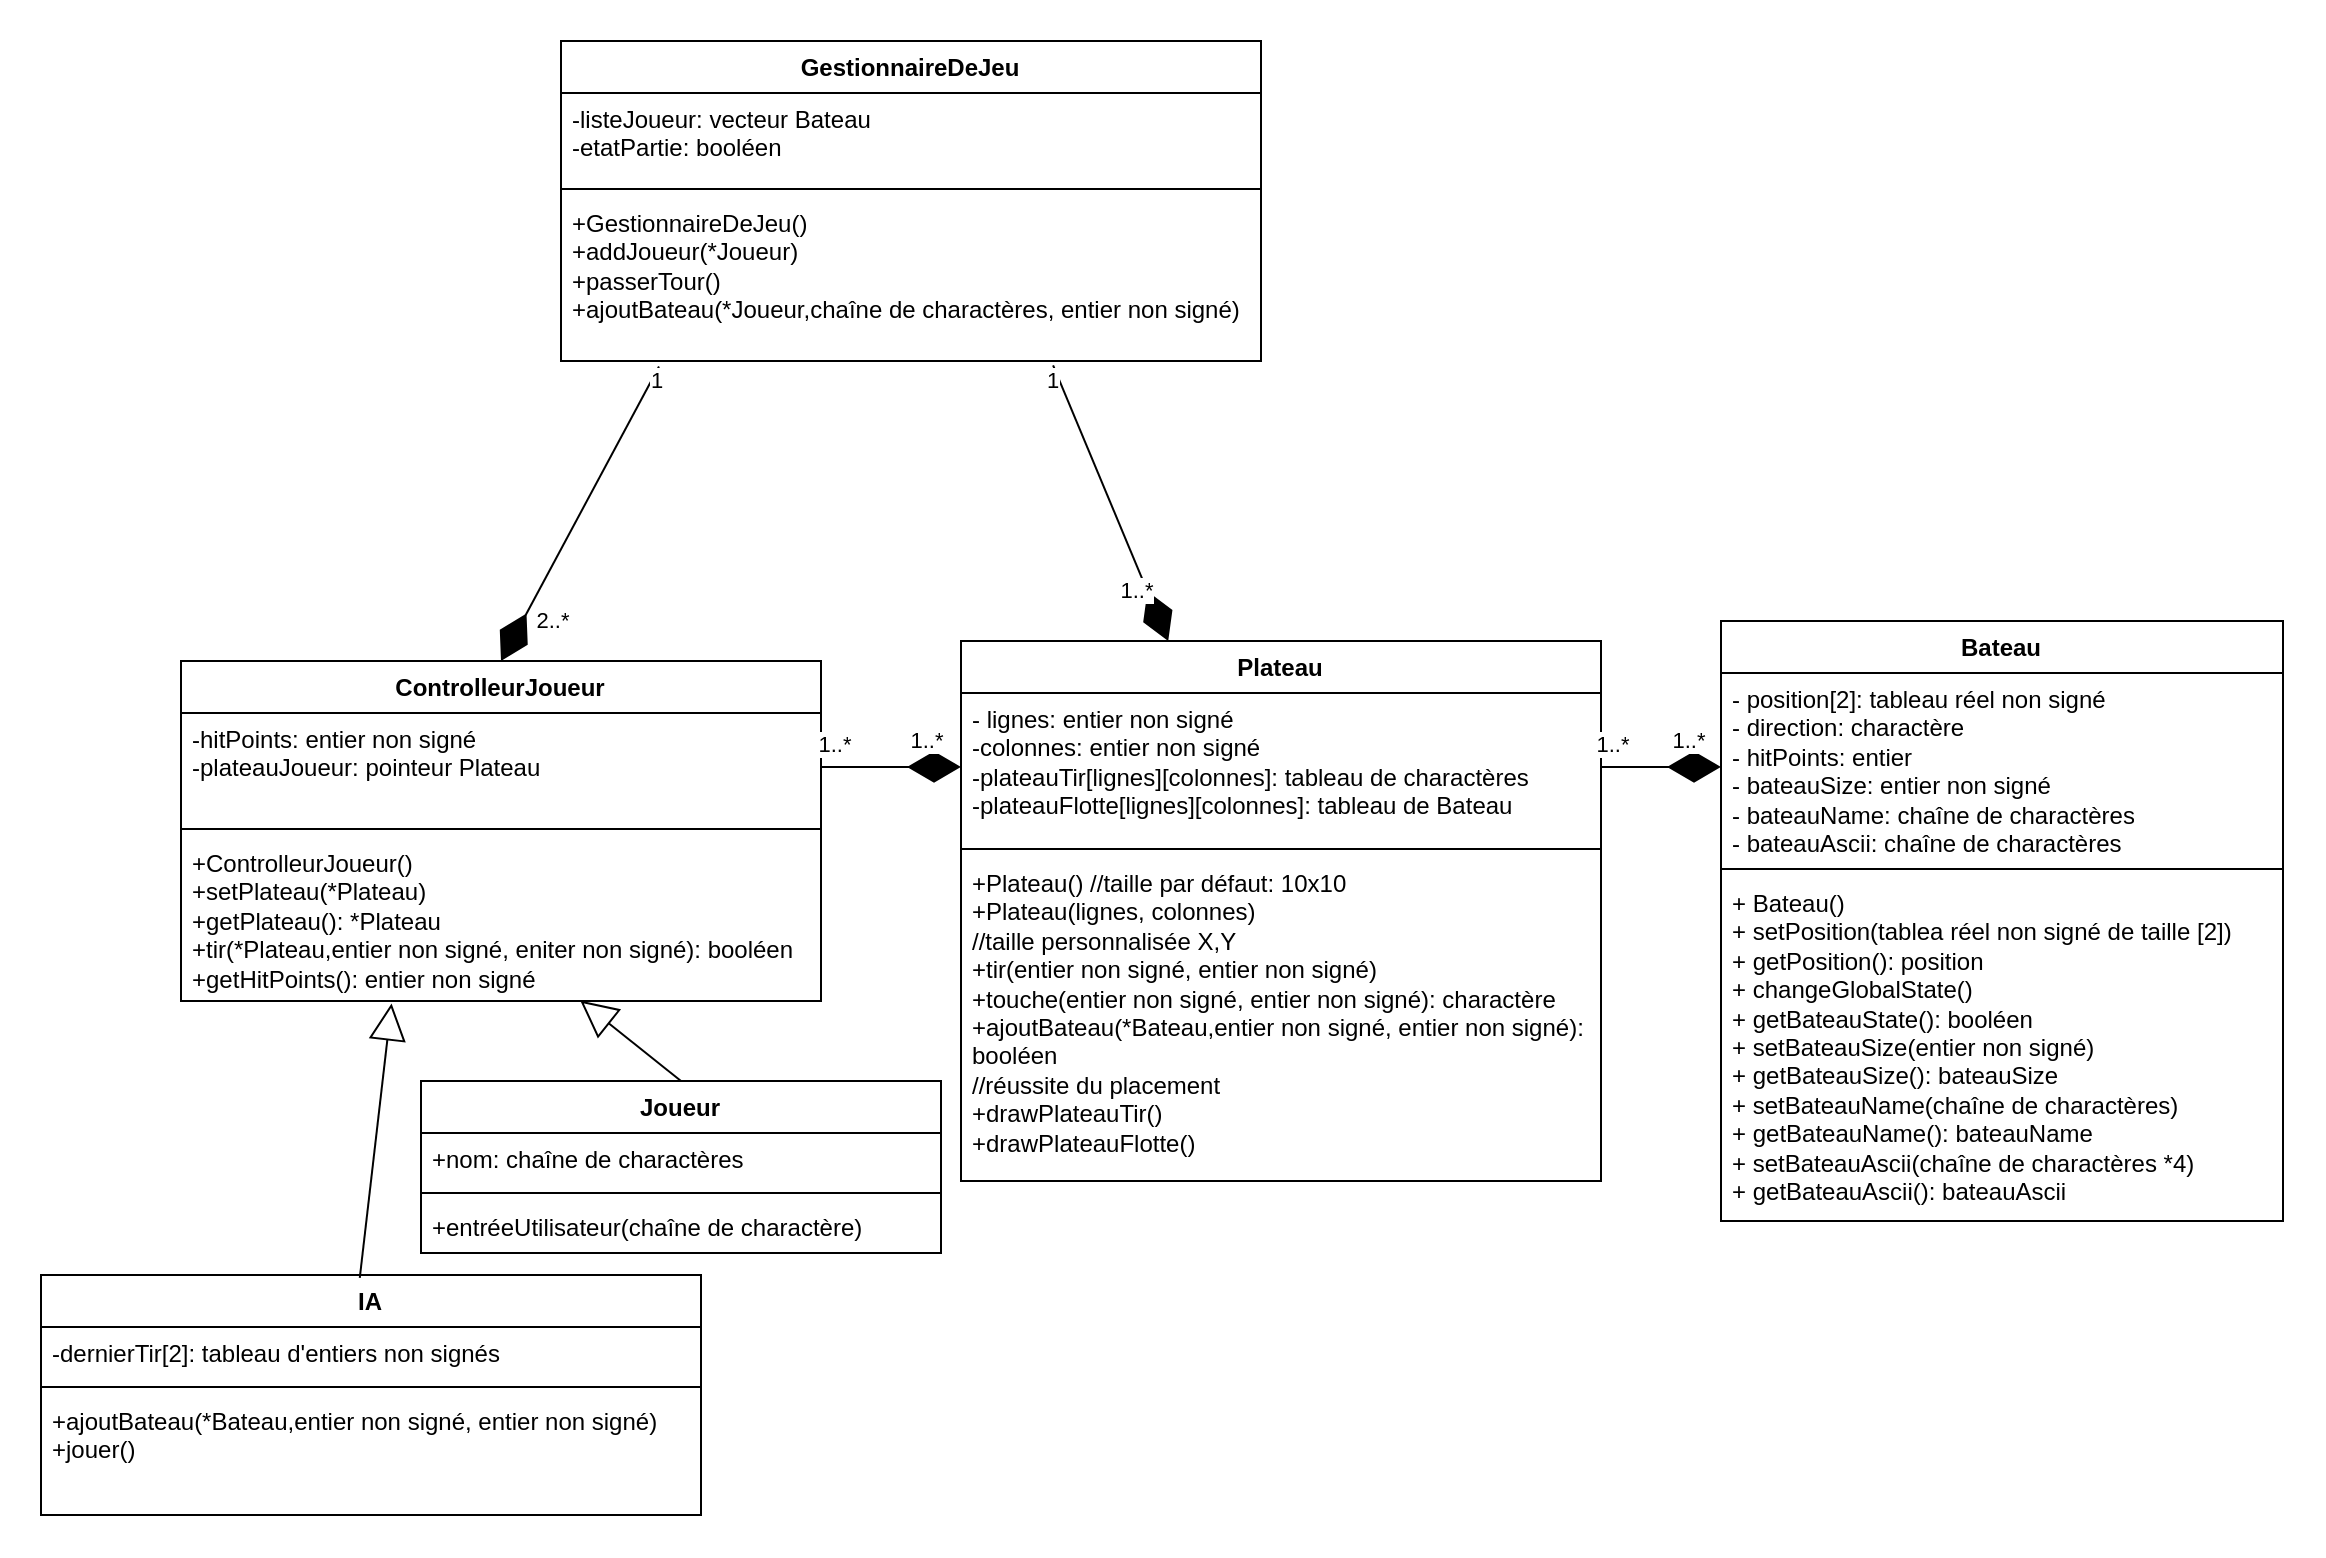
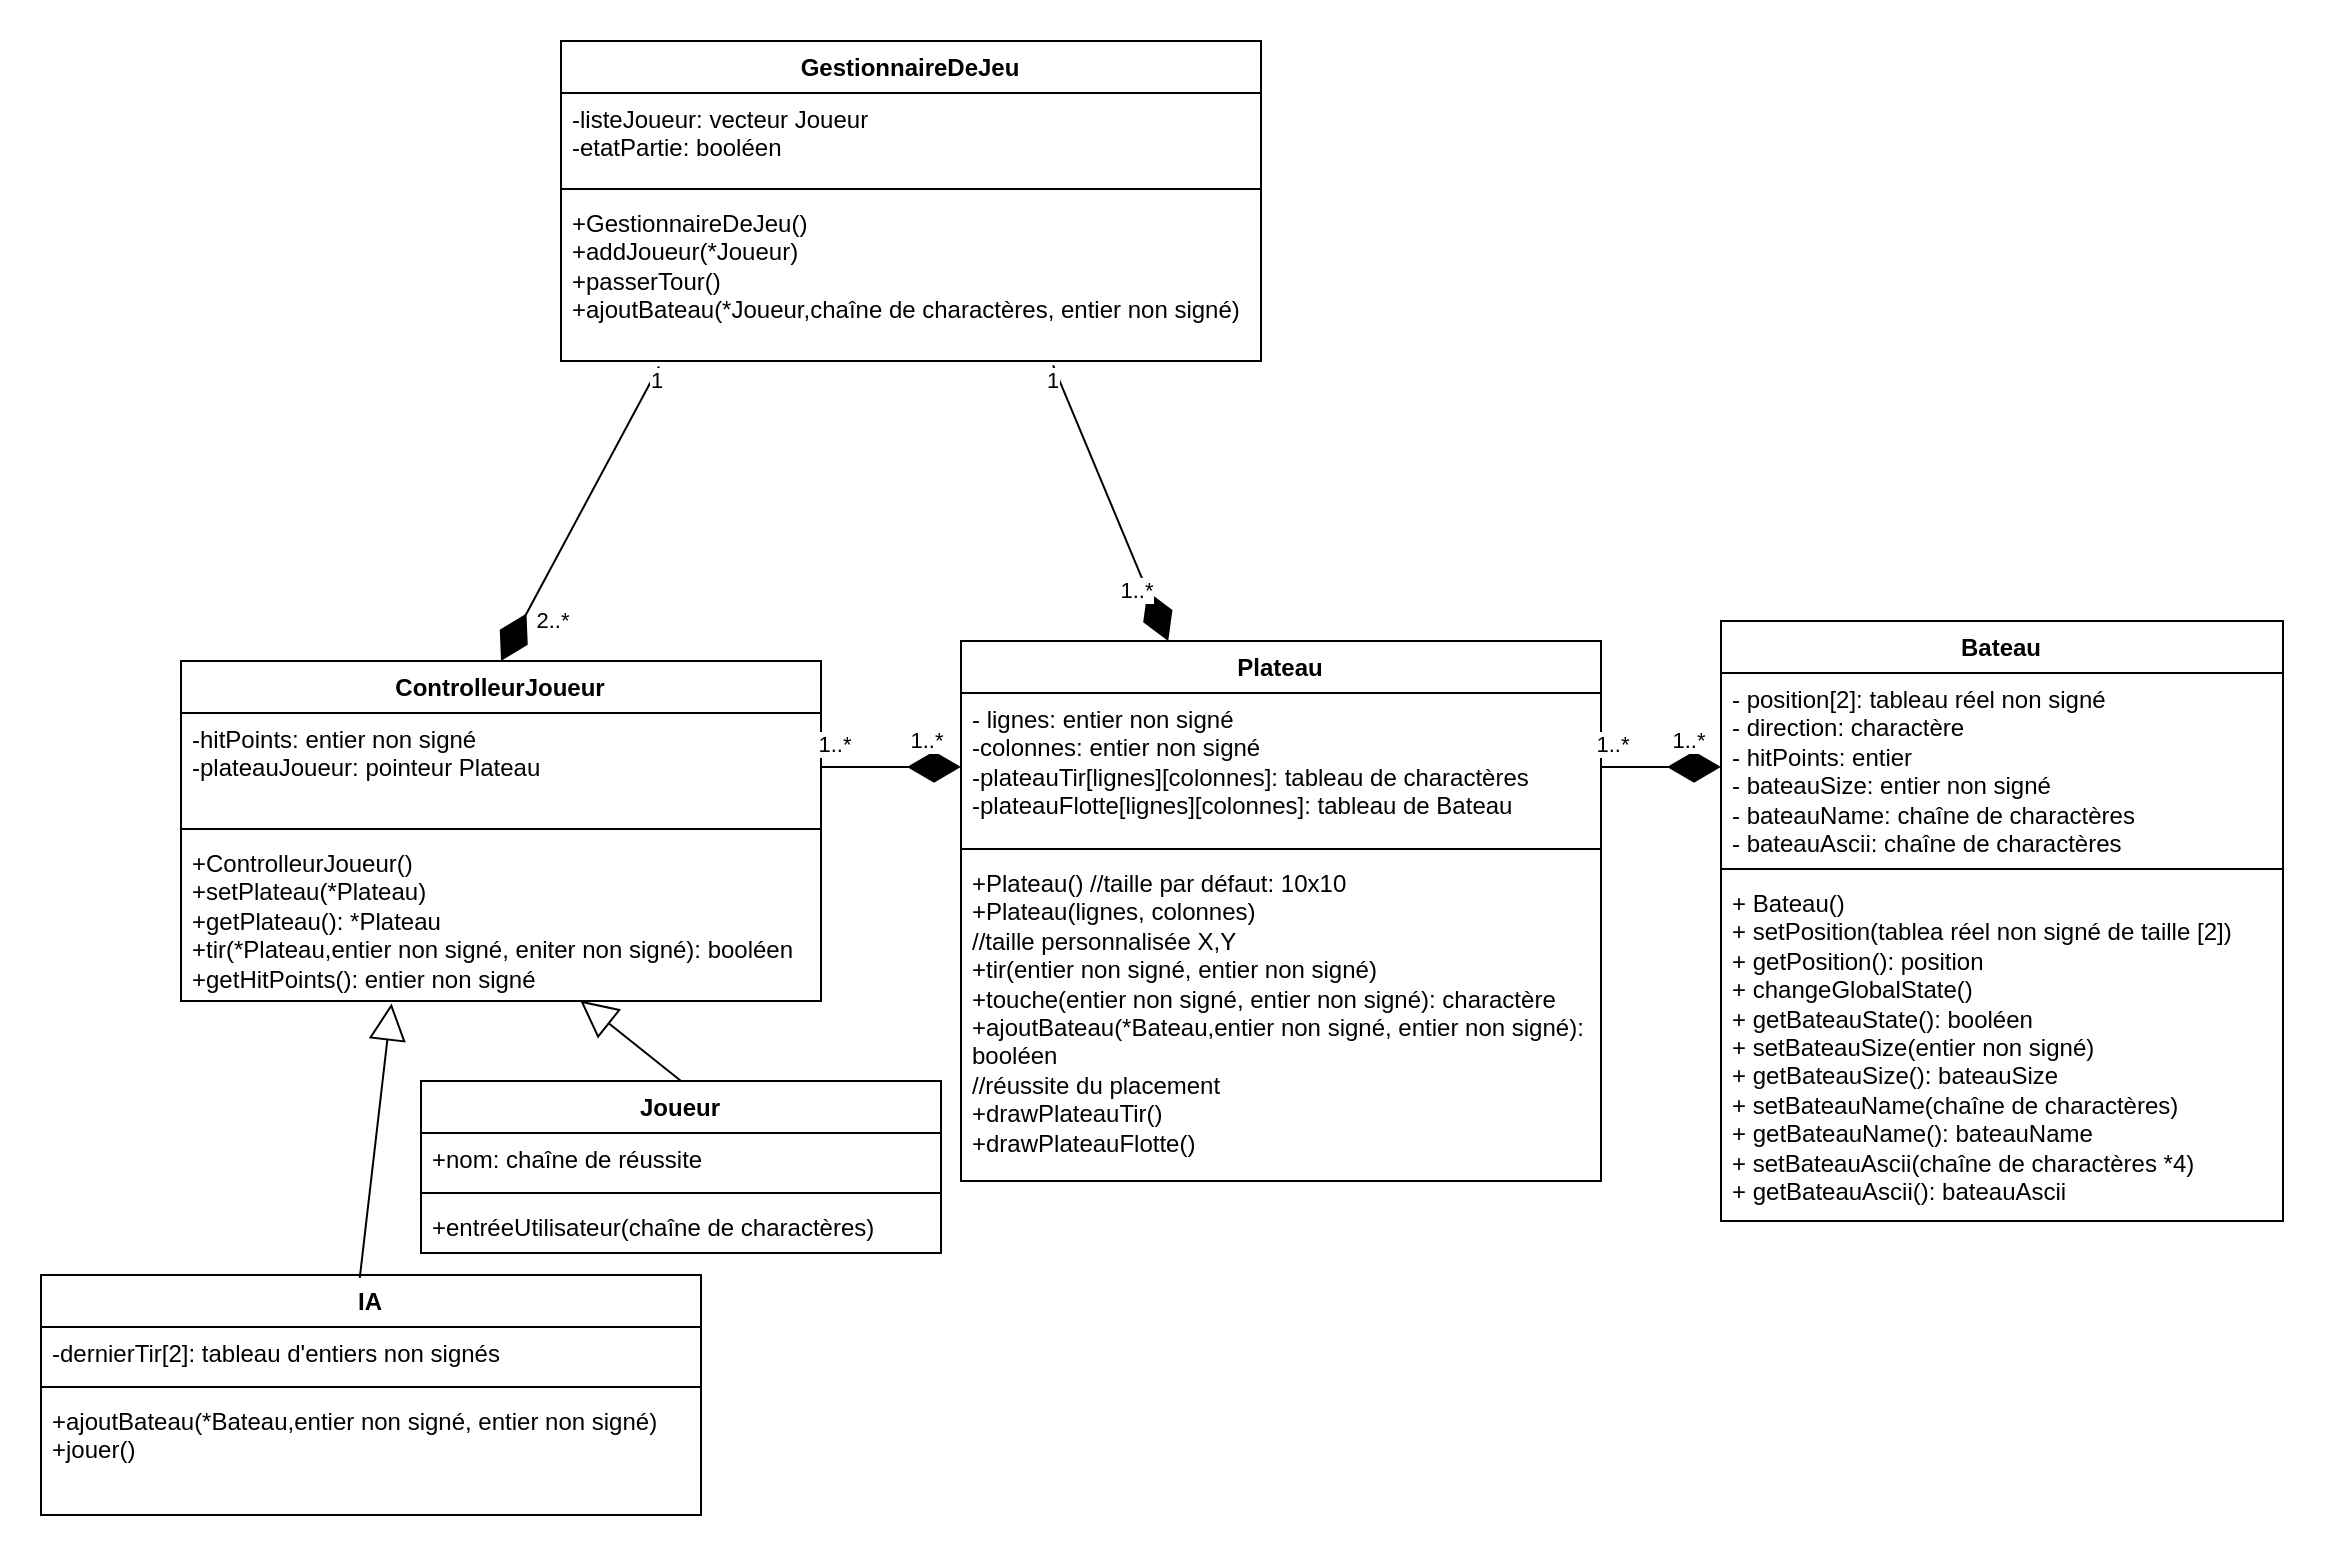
node "-listeJoueur: vecteur Bateau -etatPartie: booléen": label "-listeJoueur: vecteur Bateau -etatPartie: booléen" -> "-listeJoueur: vecteur Joueur -etatPartie: booléen"
node "+nom: chaîne de charactères": label "+nom: chaîne de charactères" -> "+nom: chaîne de réussite"
node "+entréeUtilisateur(chaîne de charactère)": label "+entréeUtilisateur(chaîne de charactère)" -> "+entréeUtilisateur(chaîne de charactères)"
